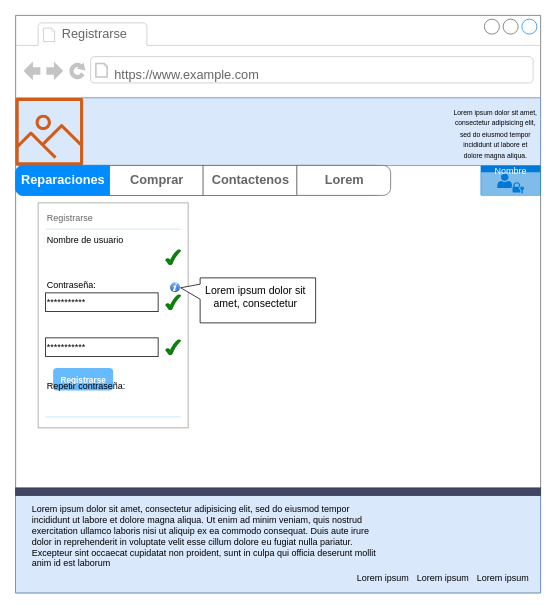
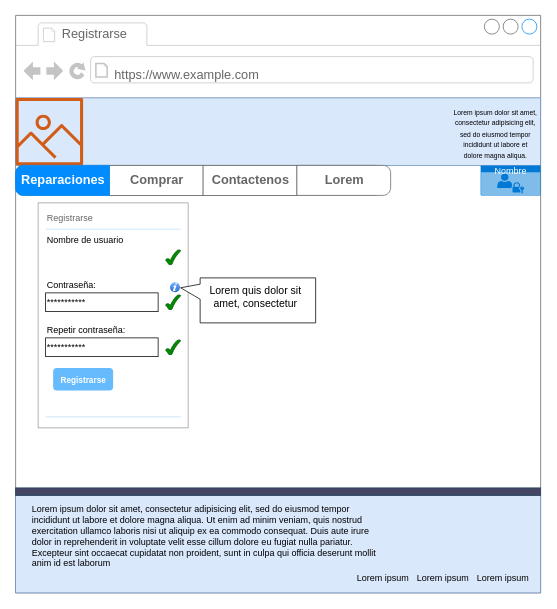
node "Lorem ipsum dolor sit amet, consectetur": label "Lorem ipsum dolor sit amet, consectetur" -> "Lorem quis dolor sit amet, consectetur"
node "Repetir contraseña:": moved (98, 387) -> (98, 330)
